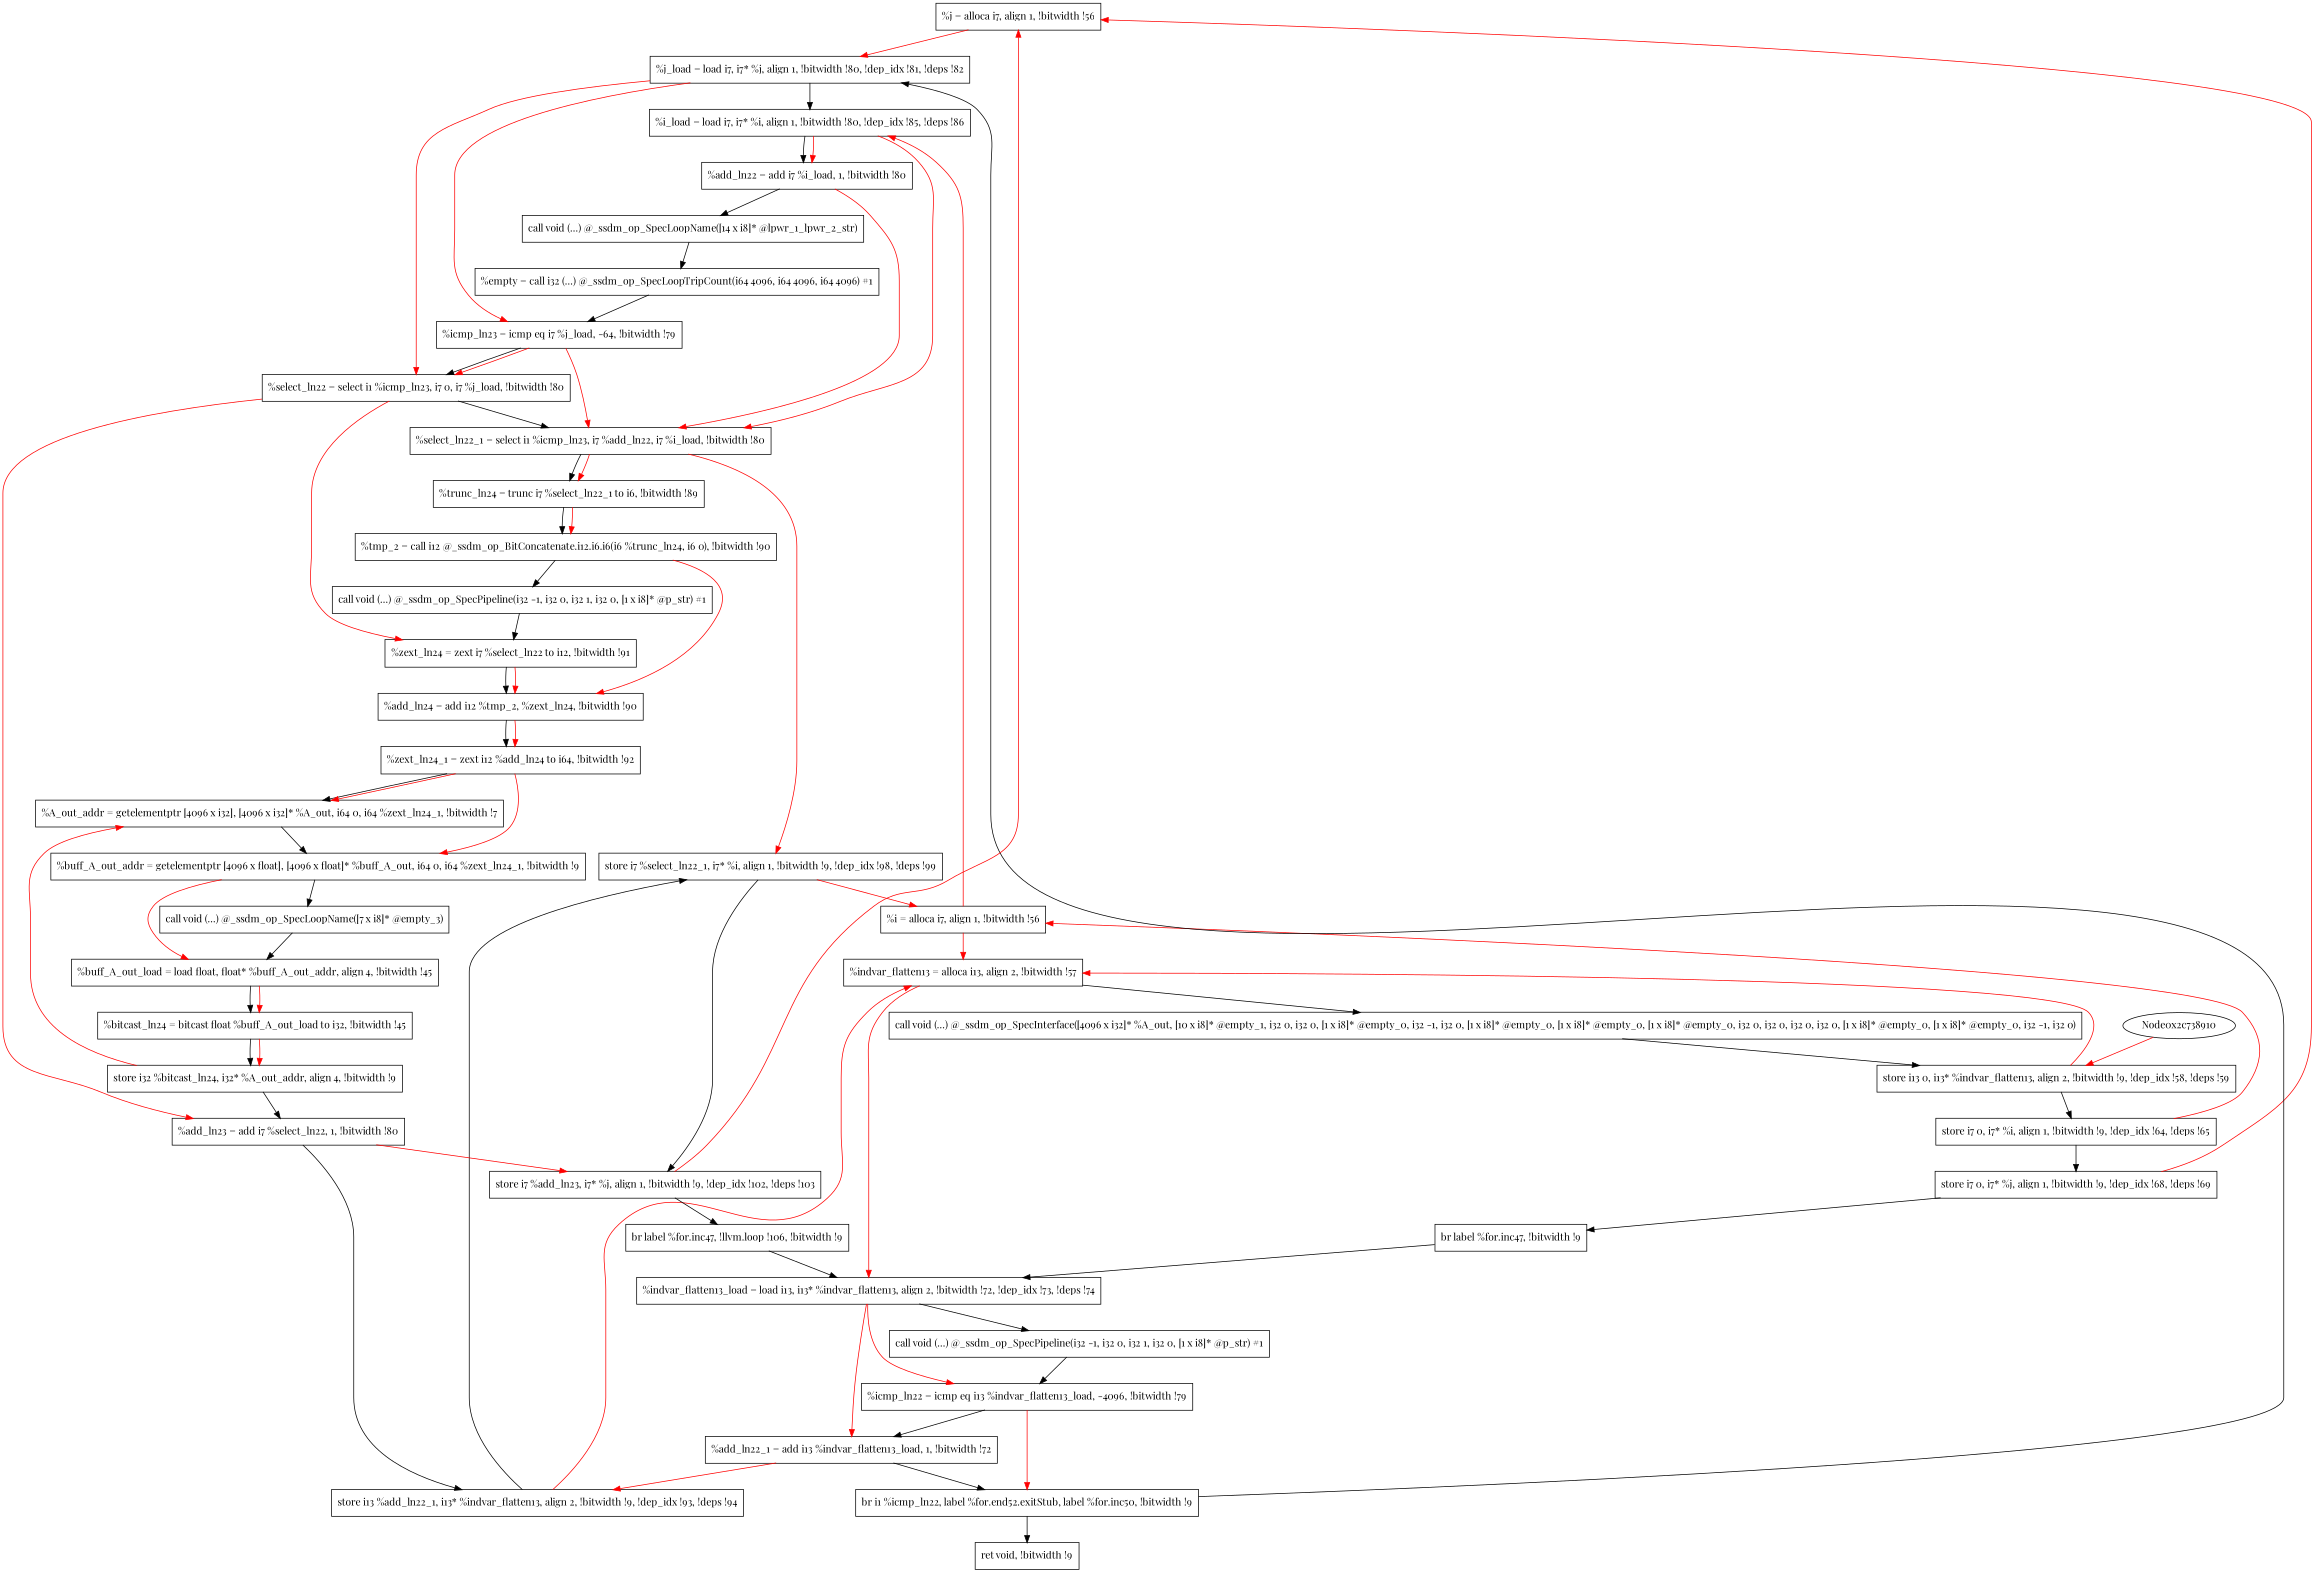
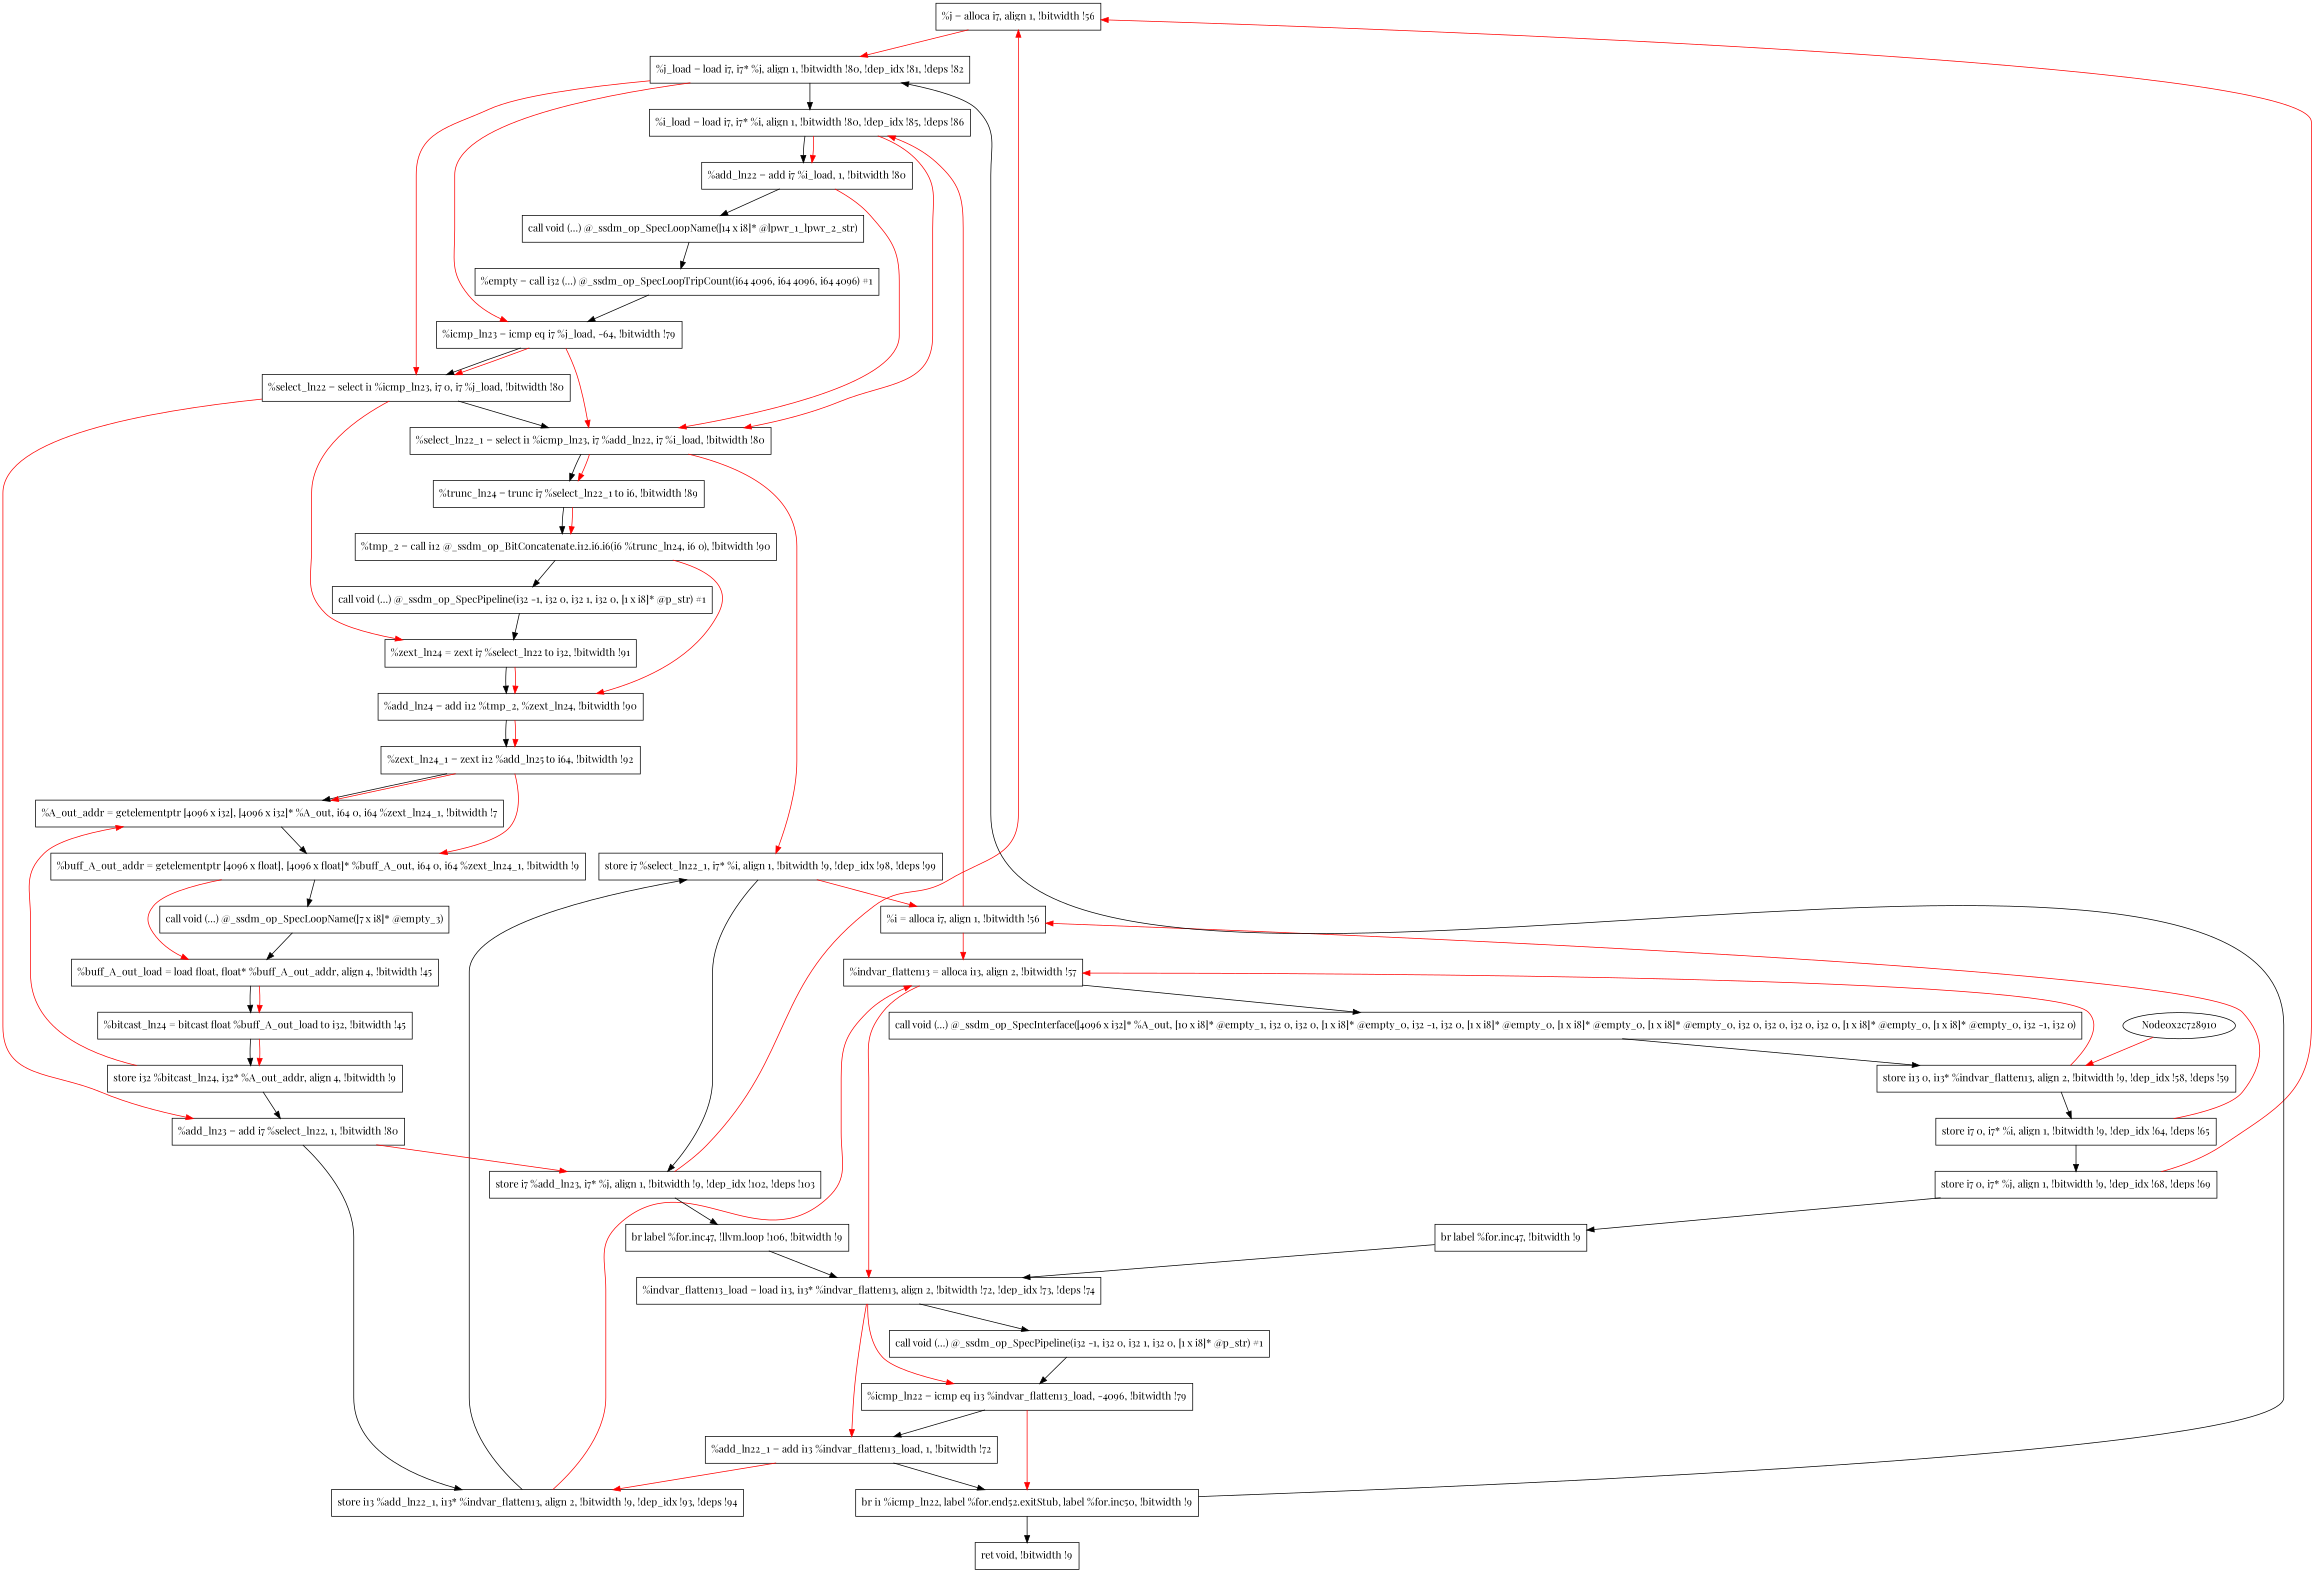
node "%zext_ln24 = zext i7 %select_ln22 to i12, !bitwidth !91": label "%zext_ln24 = zext i7 %select_ln22 to i12, !bitwidth !91" -> "%zext_ln24 = zext i7 %select_ln22 to i32, !bitwidth !91"
node "%zext_ln24_1 = zext i12 %add_ln24 to i64, !bitwidth !92": label "%zext_ln24_1 = zext i12 %add_ln24 to i64, !bitwidth !92" -> "%zext_ln24_1 = zext i12 %add_ln25 to i64, !bitwidth !92"
node "Node0x2c738910": label "Node0x2c738910" -> "Node0x2c728910"
